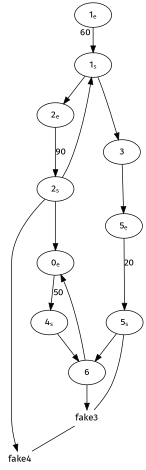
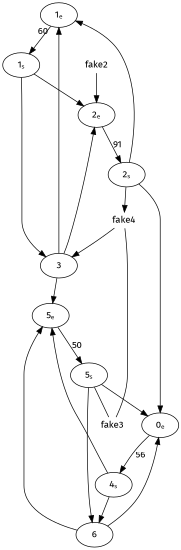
node "fake2": added
edge "2ₛ" -> "1ₛ": now "2ₛ" -> "1ₑ"
edge "3" -> "1ₑ": added
edge "2ₑ" -> "2ₛ": label "90" -> "91"
edge "3" -> "2ₑ": added
edge "fake4" -> "3": added
edge "5ₑ" -> "5ₛ": label "20 " -> "50 "
edge "0ₑ" -> "4ₛ": label "50" -> "56"
edge "6" -> "fake3": now "6" -> "5ₑ"
edge "5ₛ" -> "0ₑ": added
edge "4ₛ" -> "5ₑ": added
